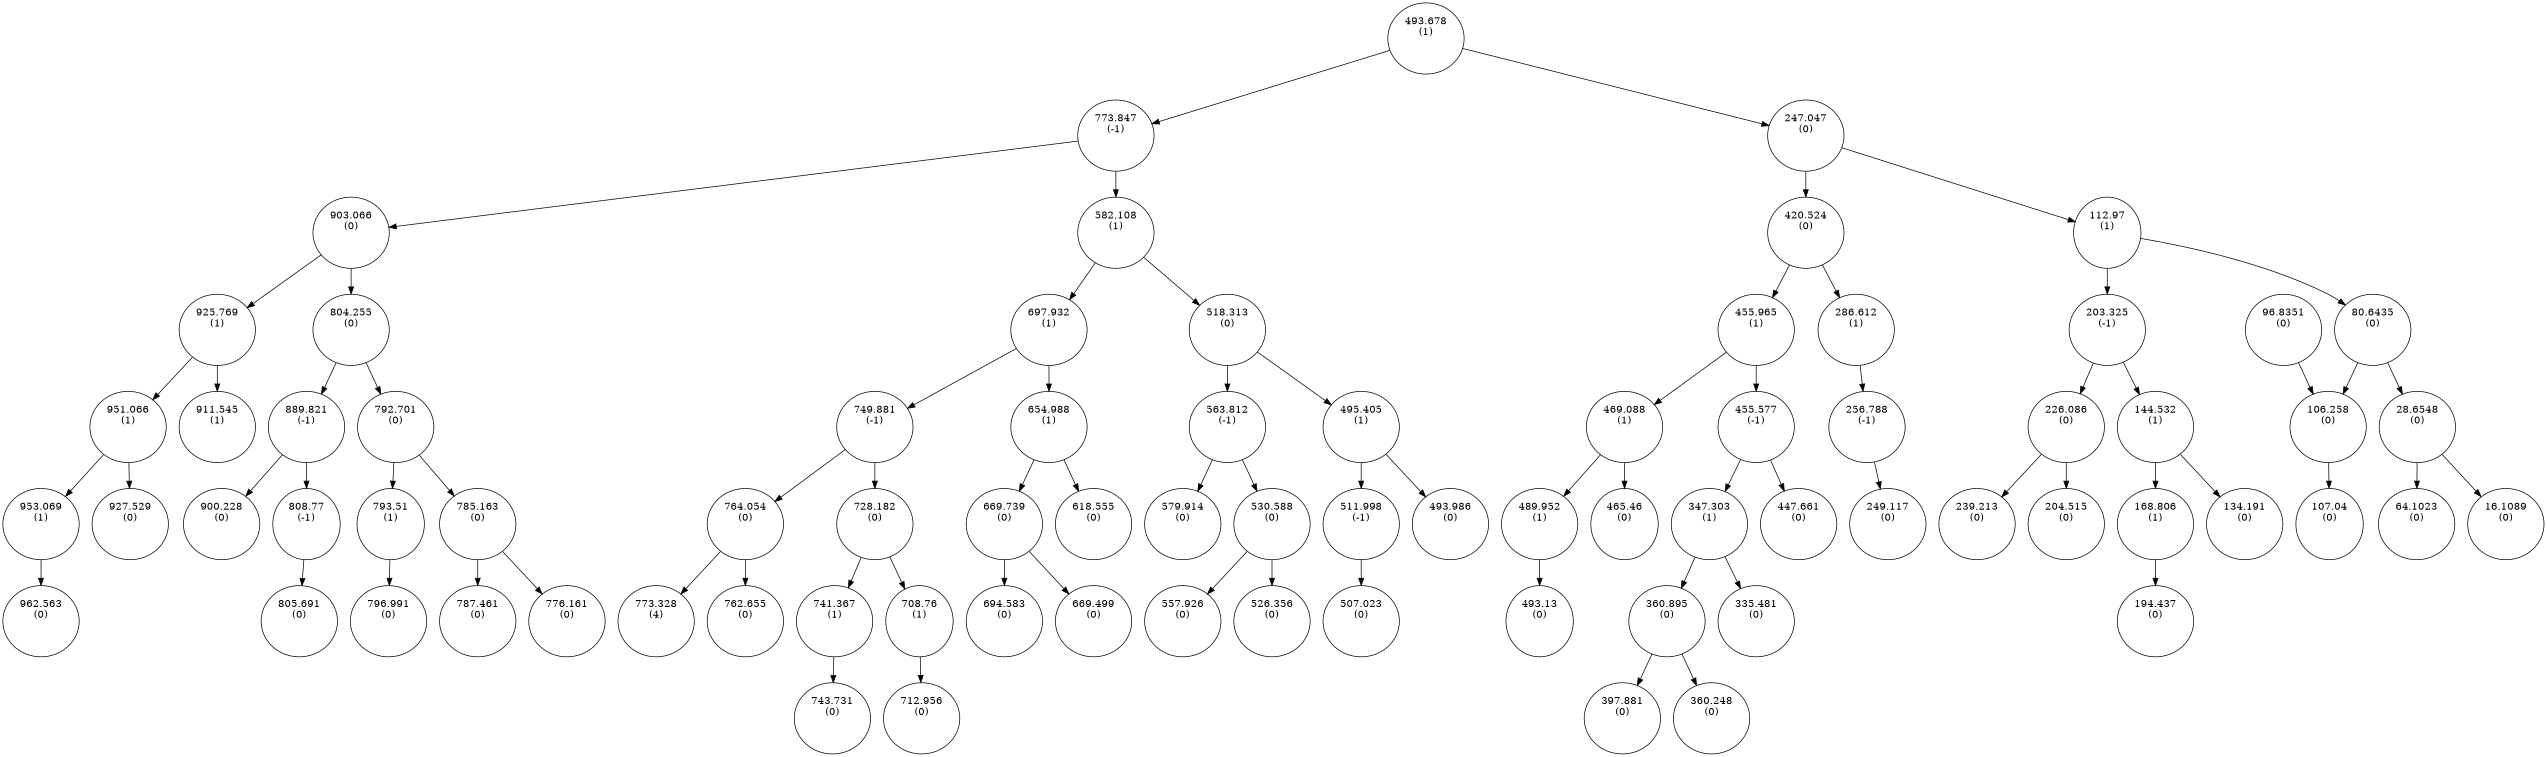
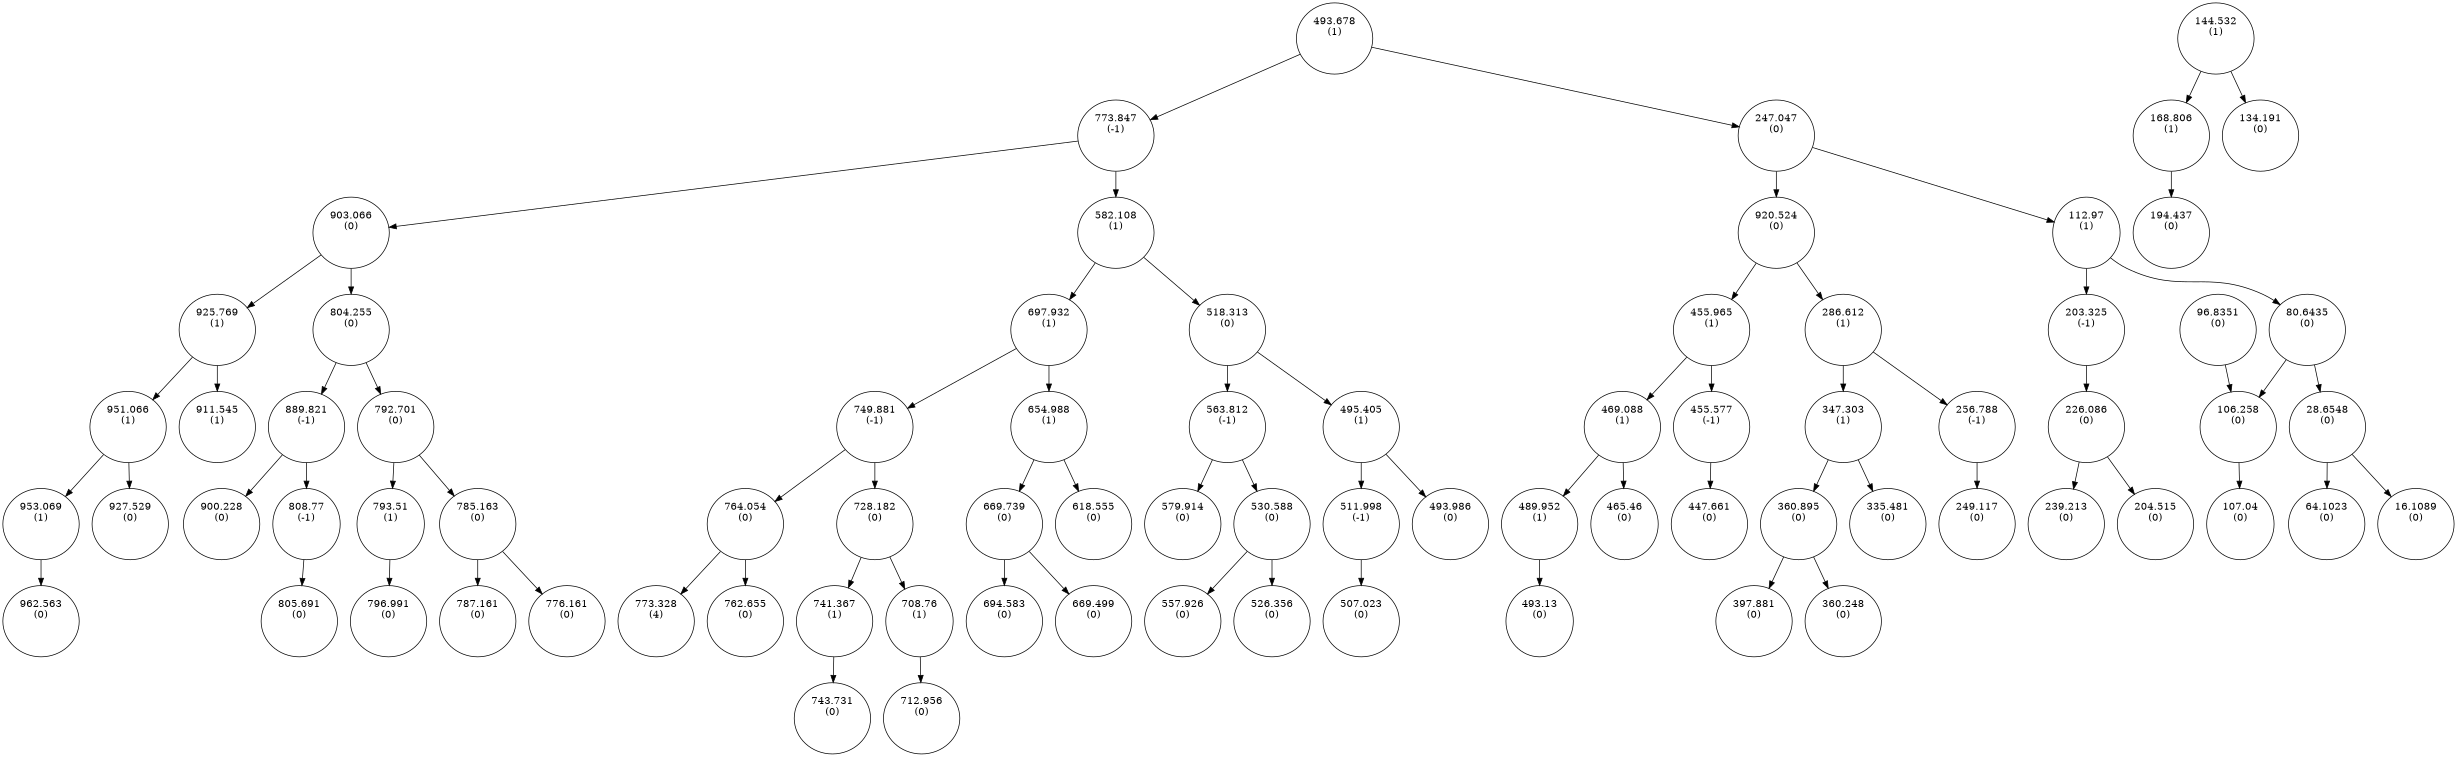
node "420.524 (0)": label "420.524 (0)" -> "920.524 (0)"
edge "203.325 (-1)" -> "144.532 (1)": removed
edge "455.577 (-1)" -> "347.303 (1)": now "286.612 (1)" -> "347.303 (1)"
node "787.461 (0)": label "787.461 (0)" -> "787.161 (0)"
